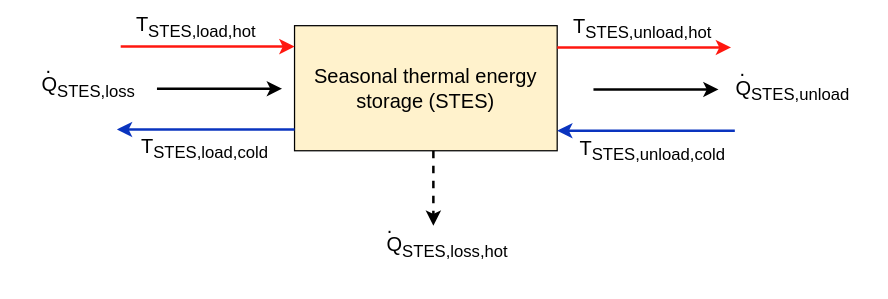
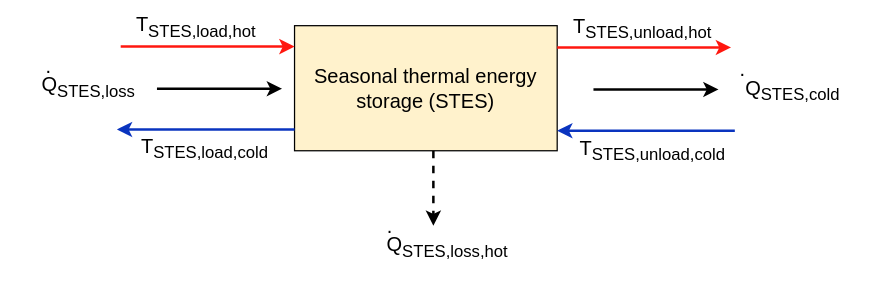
node "QSTES,unload": label "QSTES,unload" -> "QSTES,cold"
